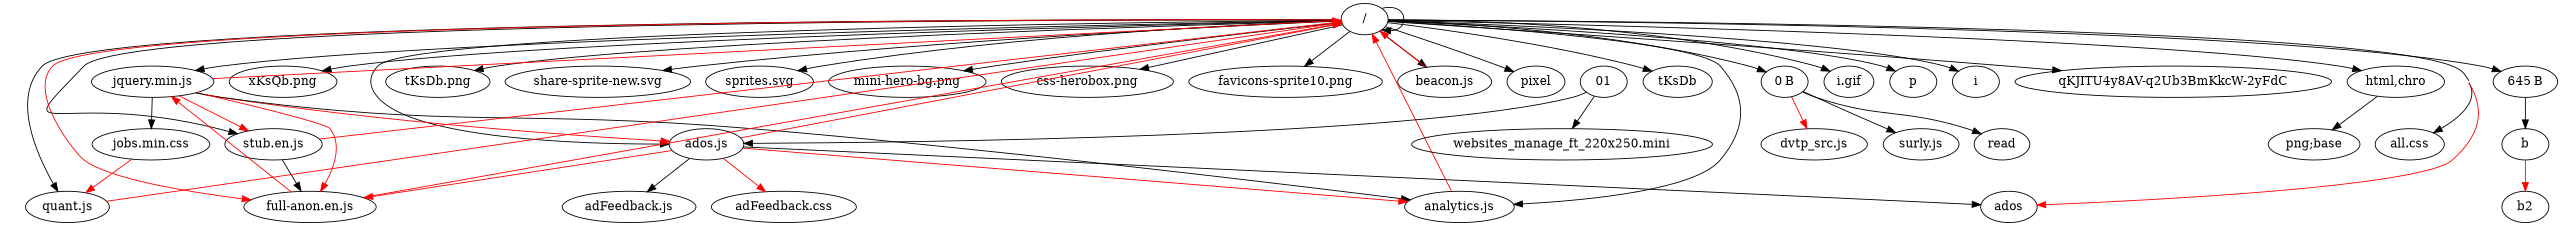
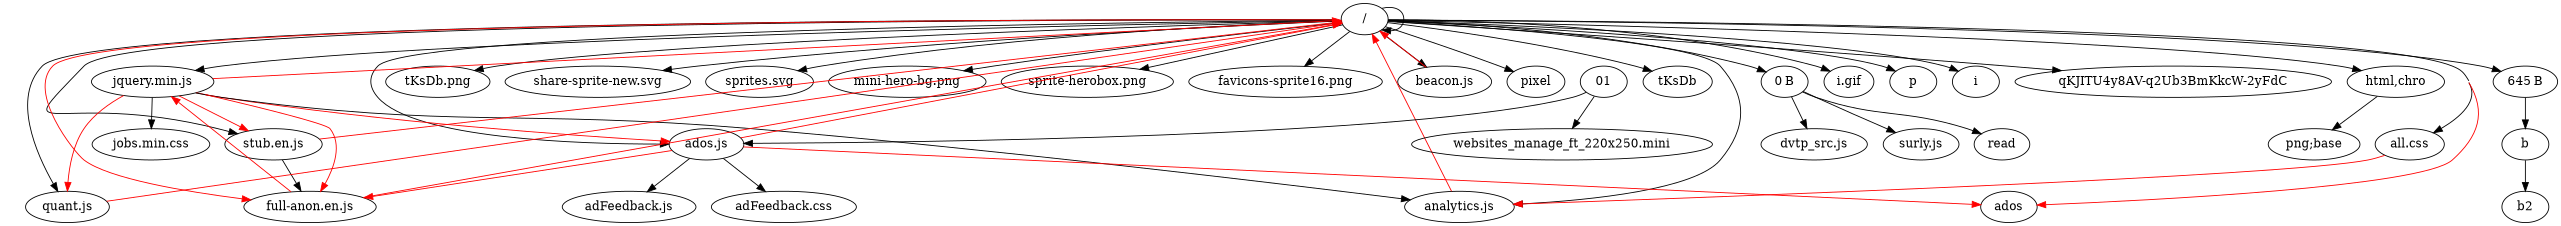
node "xKsQb.png": removed
node "css-herobox.png": label "css-herobox.png" -> "sprite-herobox.png"
node "favicons-sprite10.png": label "favicons-sprite10.png" -> "favicons-sprite16.png"
edge "0 B" -> "dvtp_src.js": color red -> black
edge "jobs.min.css" -> "quant.js": now "jquery.min.js" -> "quant.js"
edge "b" -> "b2": color red -> black
edge "ados.js" -> "adFeedback.css": color red -> black
edge "ados.js" -> "analytics.js": now "all.css" -> "analytics.js"
edge "ados.js" -> "ados": color black -> red
